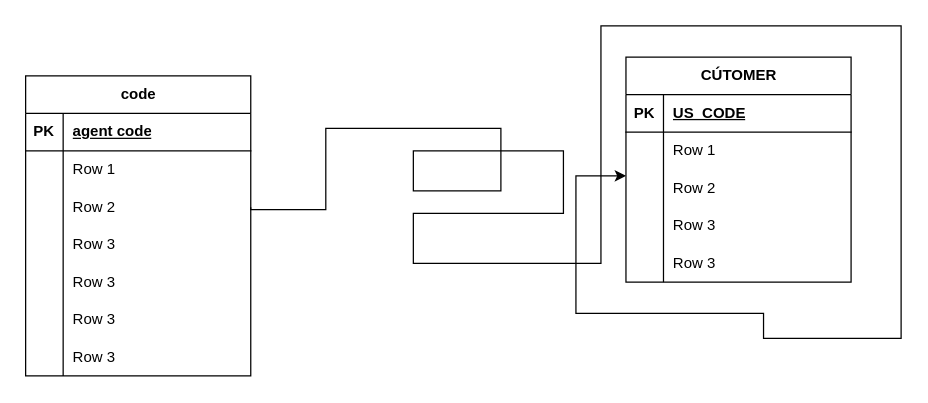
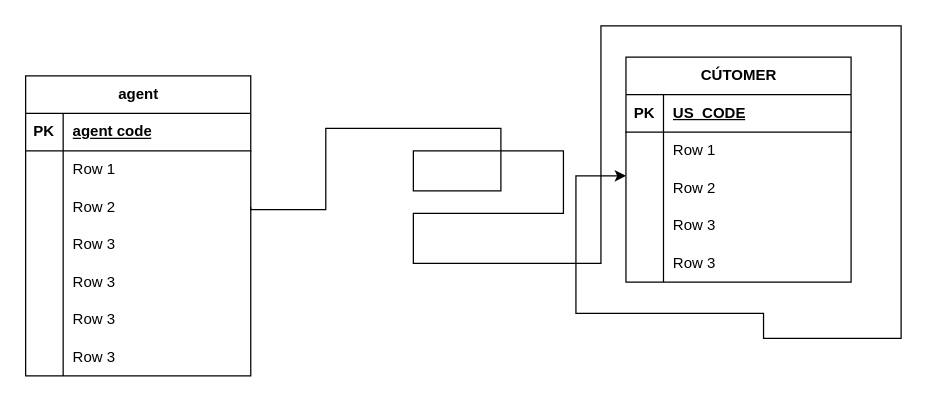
node "code": label "code" -> "agent"
